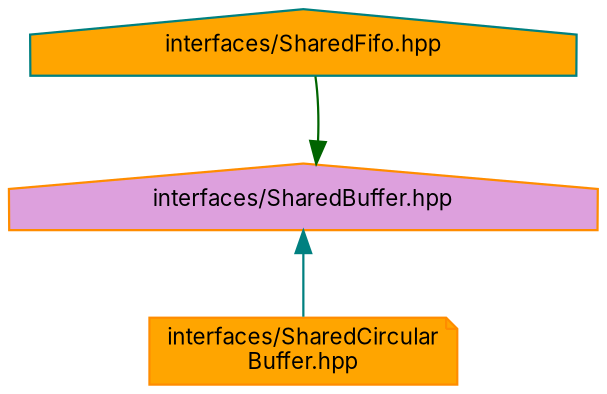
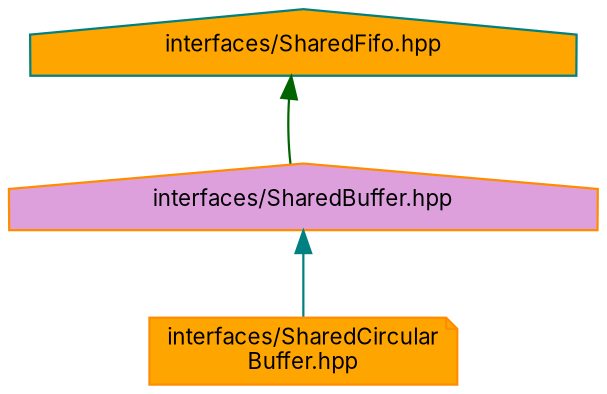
edge "interfaces/SharedFifo.hpp" -> "interfaces/SharedBuffer.hpp": reversed
